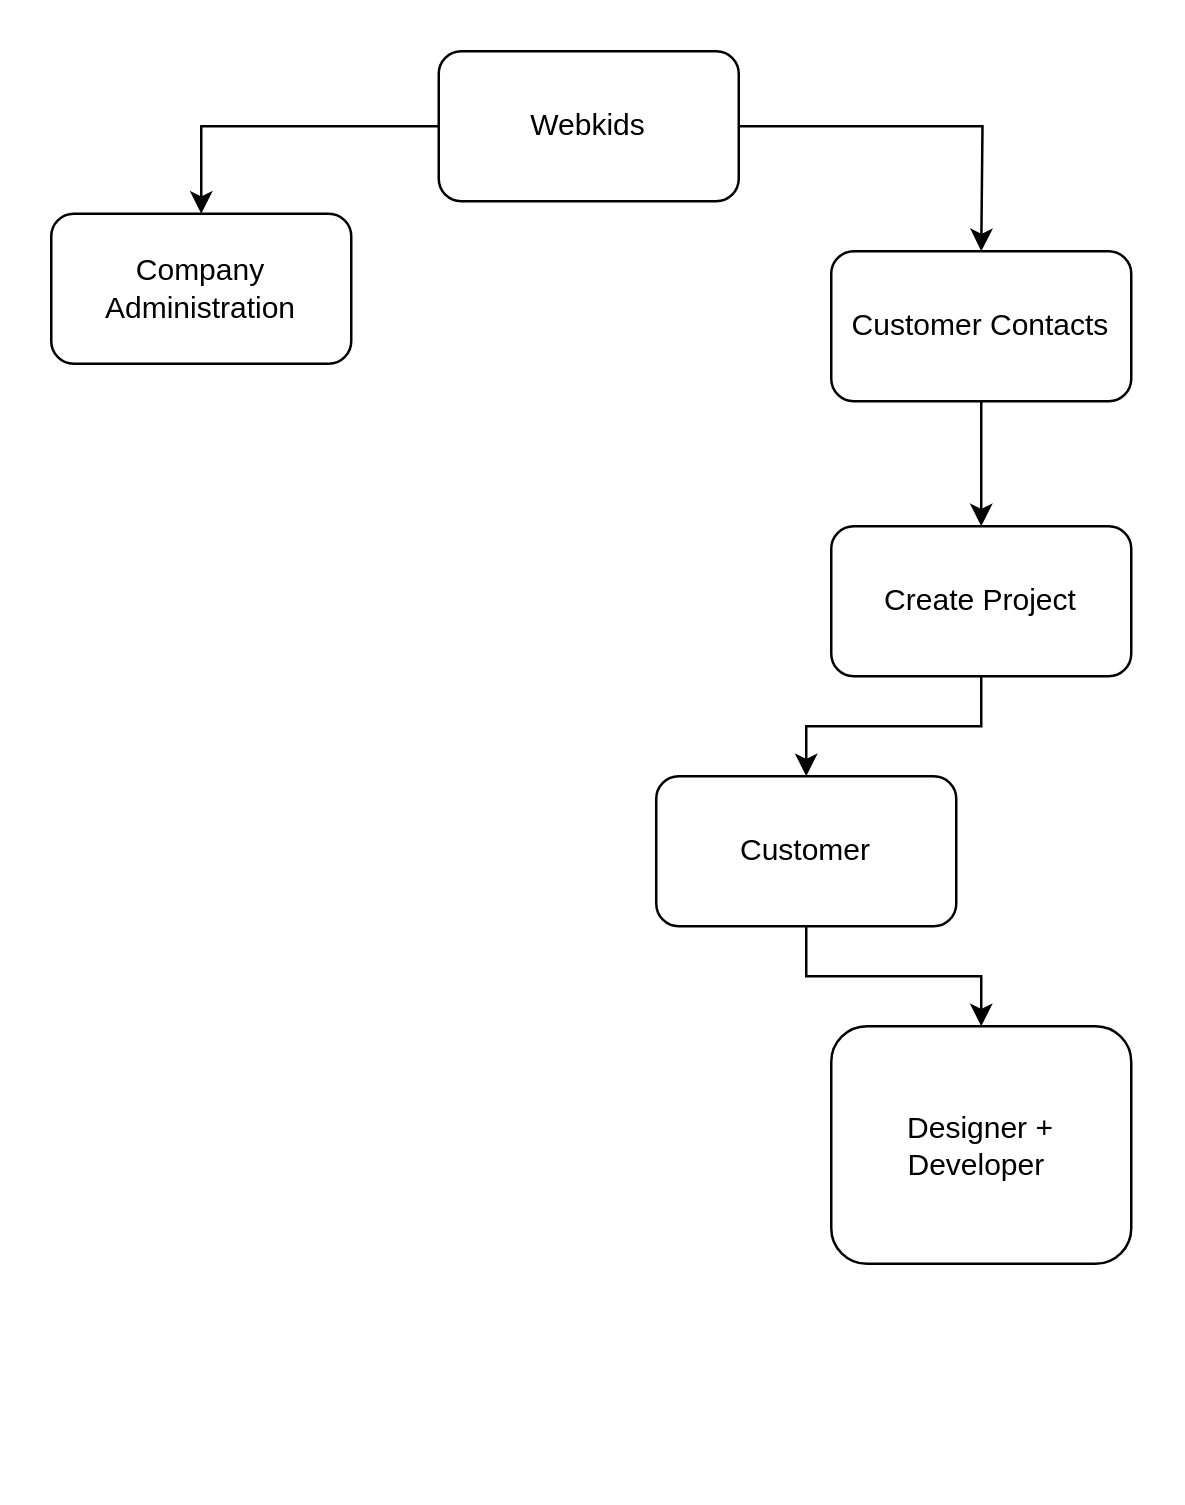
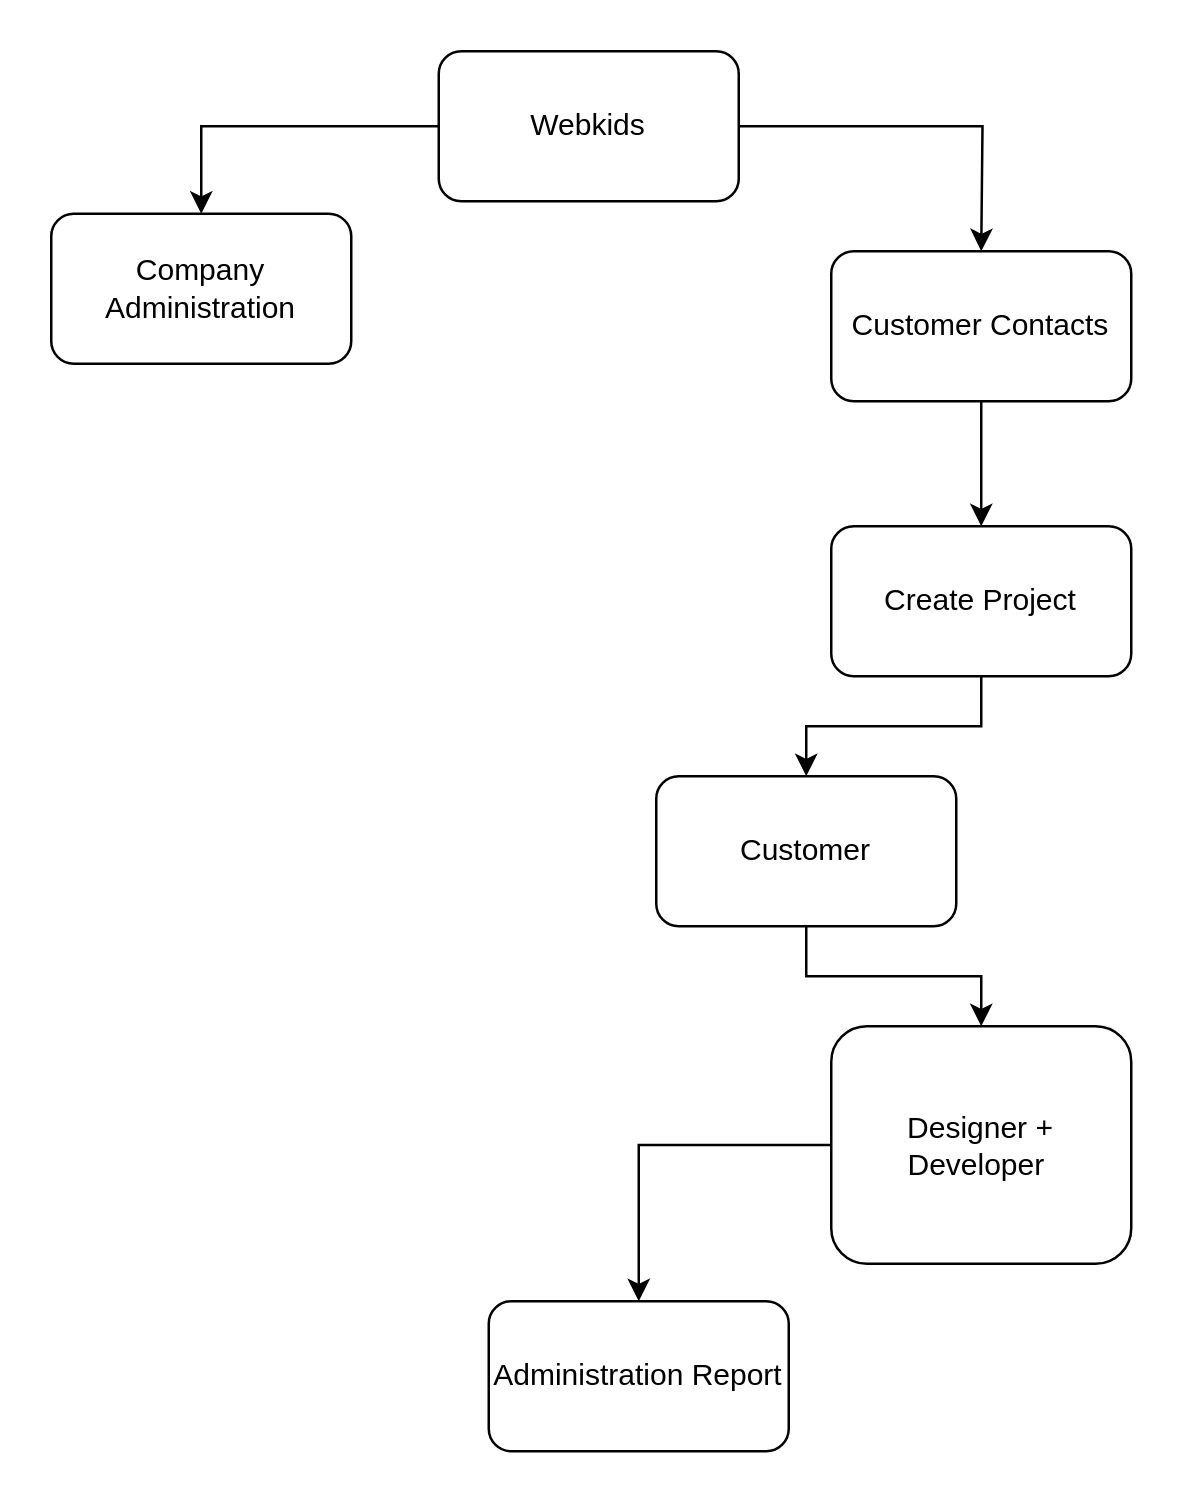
edge "Designer + Developer" -> "Administration Report": added
node "Administration Report": added
